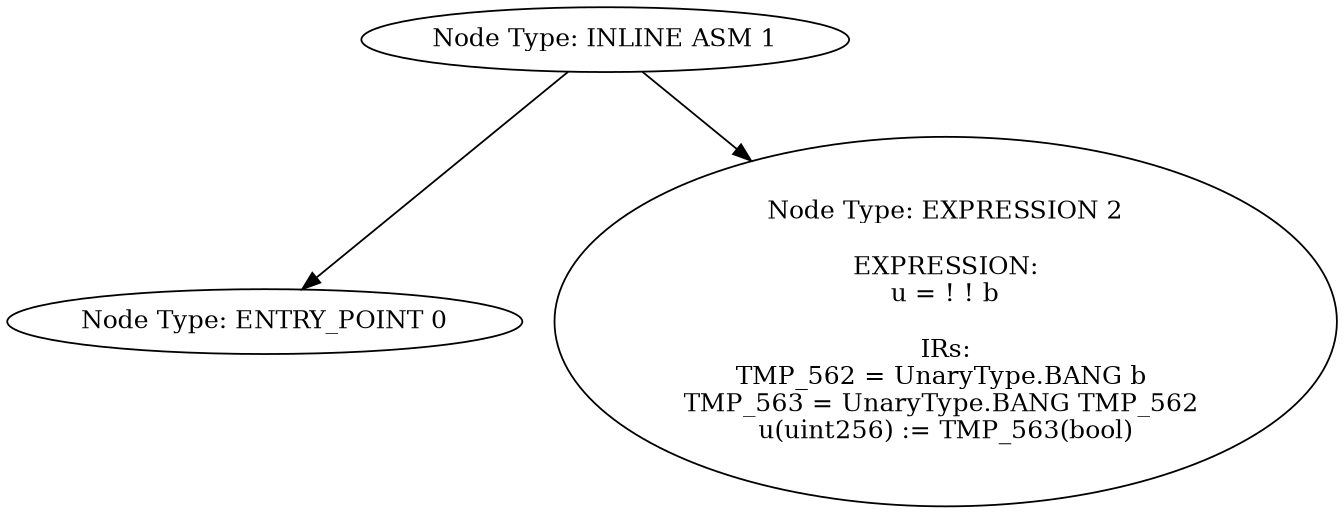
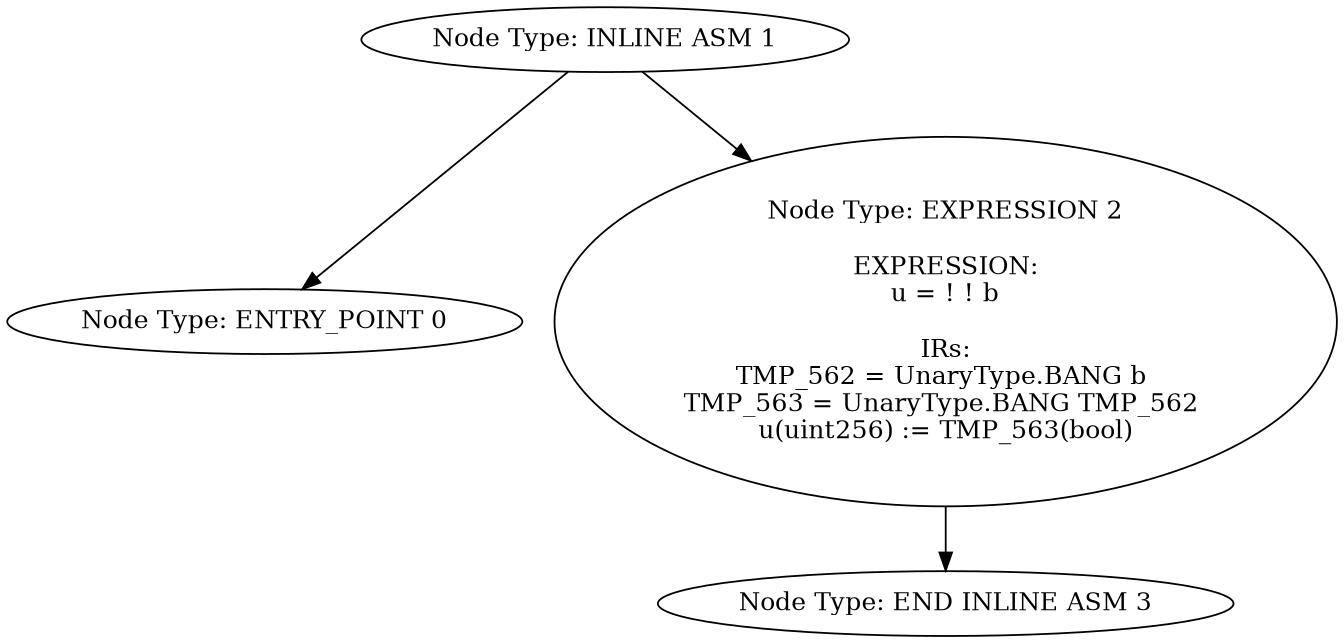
node "Node Type: END INLINE ASM 3": added
